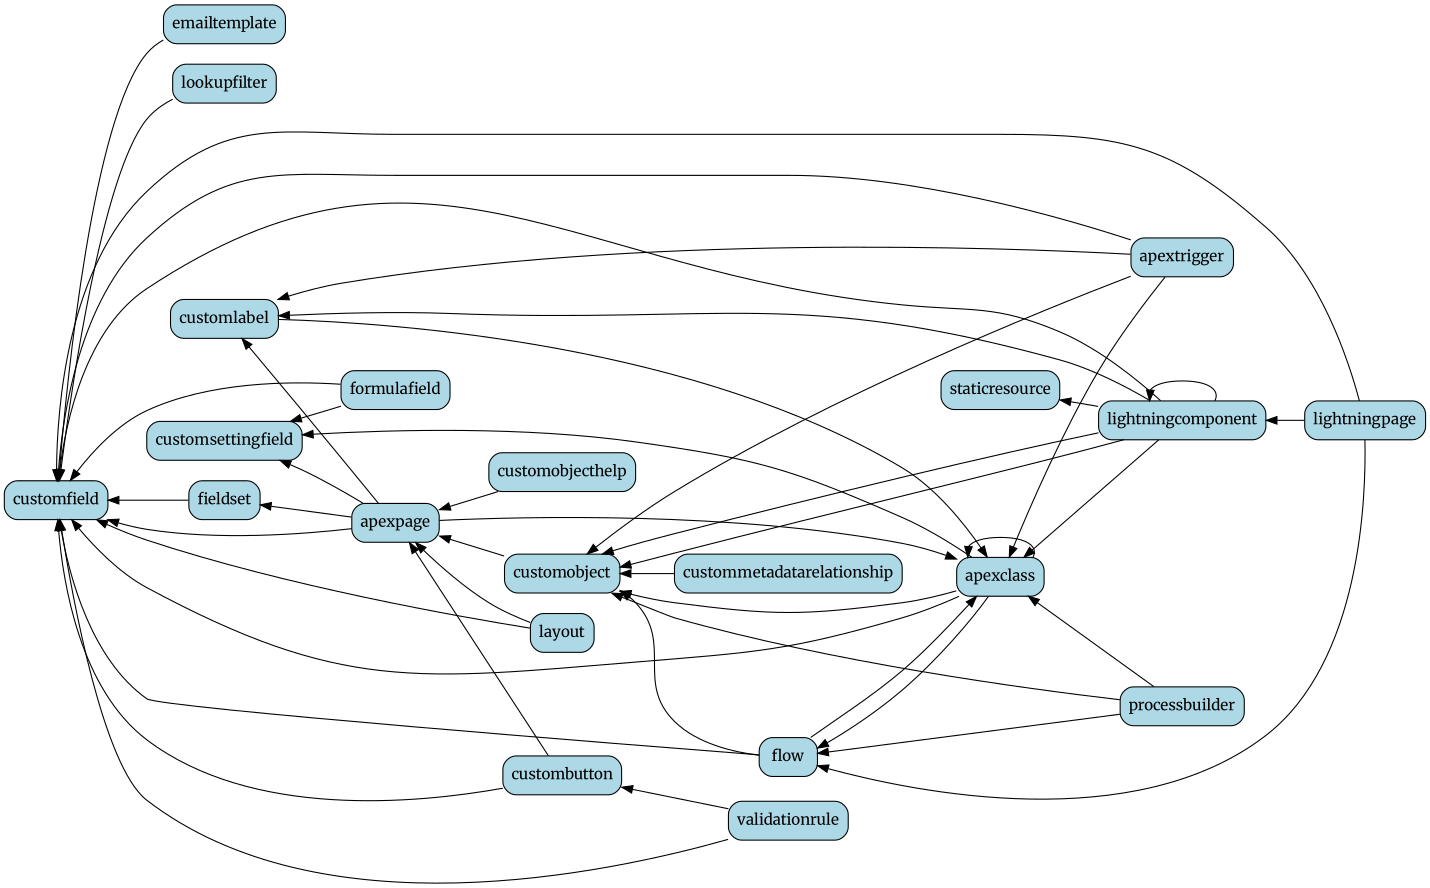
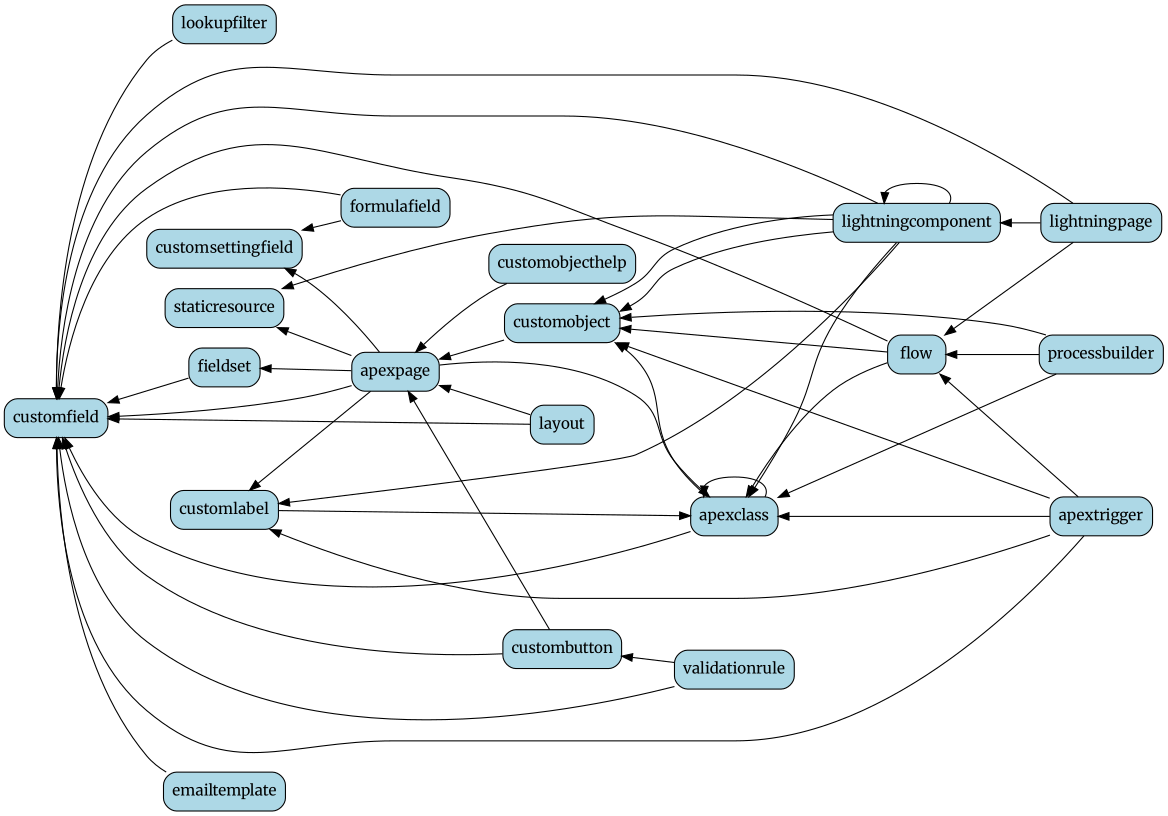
edge "apexpage" -> "staticresource": added
edge "apexclass" -> "customsettingfield": removed
node "custommetadatarelationship": removed
edge "apexclass" -> "flow": now "apextrigger" -> "flow"
